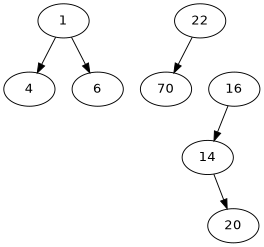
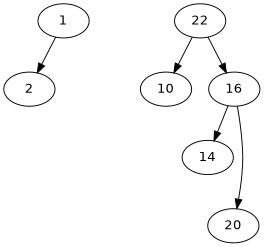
edge "22" -> "16": added
node "4": label "4" -> "2"
node "6": removed
node "70": label "70" -> "10"
edge "14" -> "20": now "16" -> "20"
